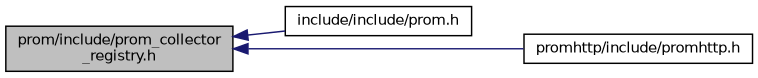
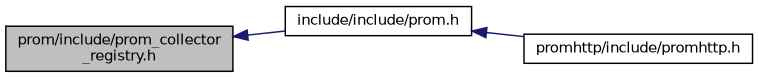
edge "promhttp/include/promhttp.h" -> "prom/include/prom_collector _registry.h": now "promhttp/include/promhttp.h" -> "include/include/prom.h"
